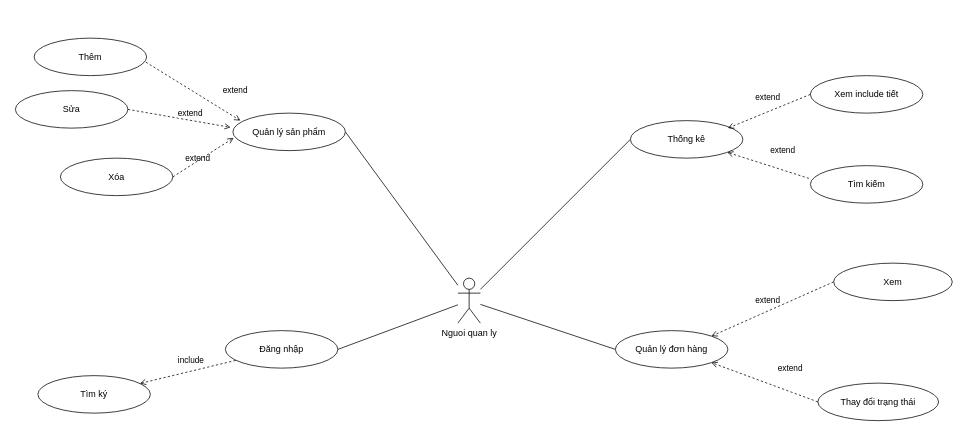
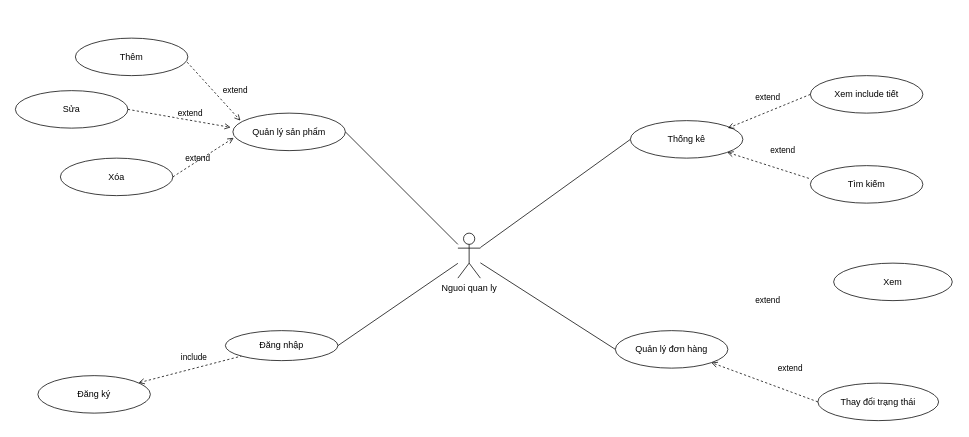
node "Thêm": moved (90, 57) -> (132, 57)
node "Nguoi quan ly": moved (469, 300) -> (469, 255)
edge "Xem" -> "Quản lý đơn hàng": removed
node "Đăng nhập": size 113x38 -> 113x30
node "Tìm ký": label "Tìm ký" -> "Đăng ký"
